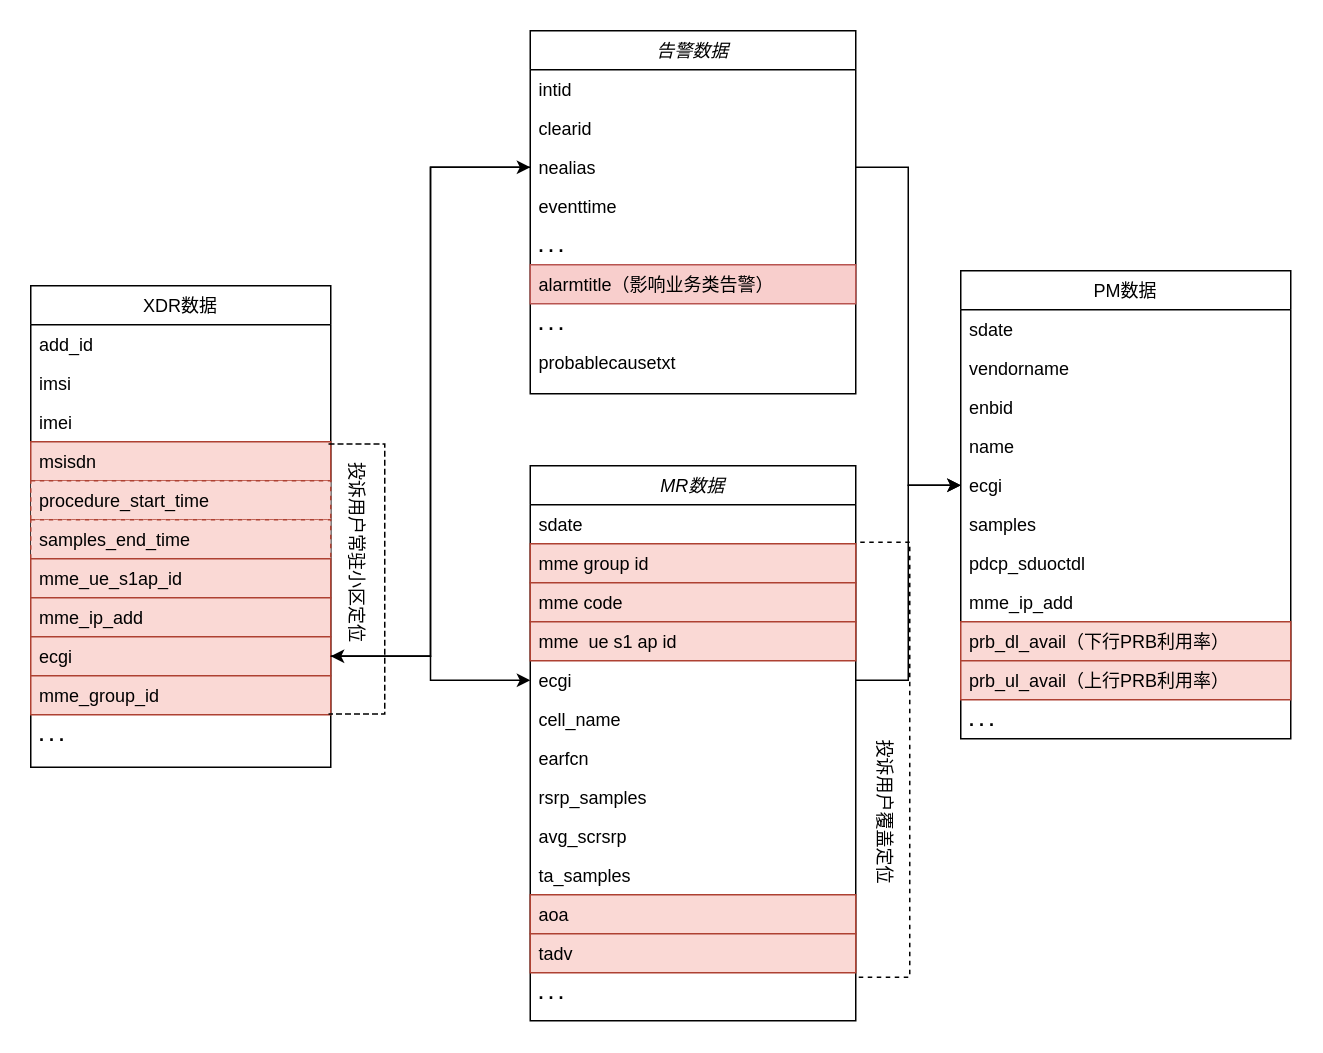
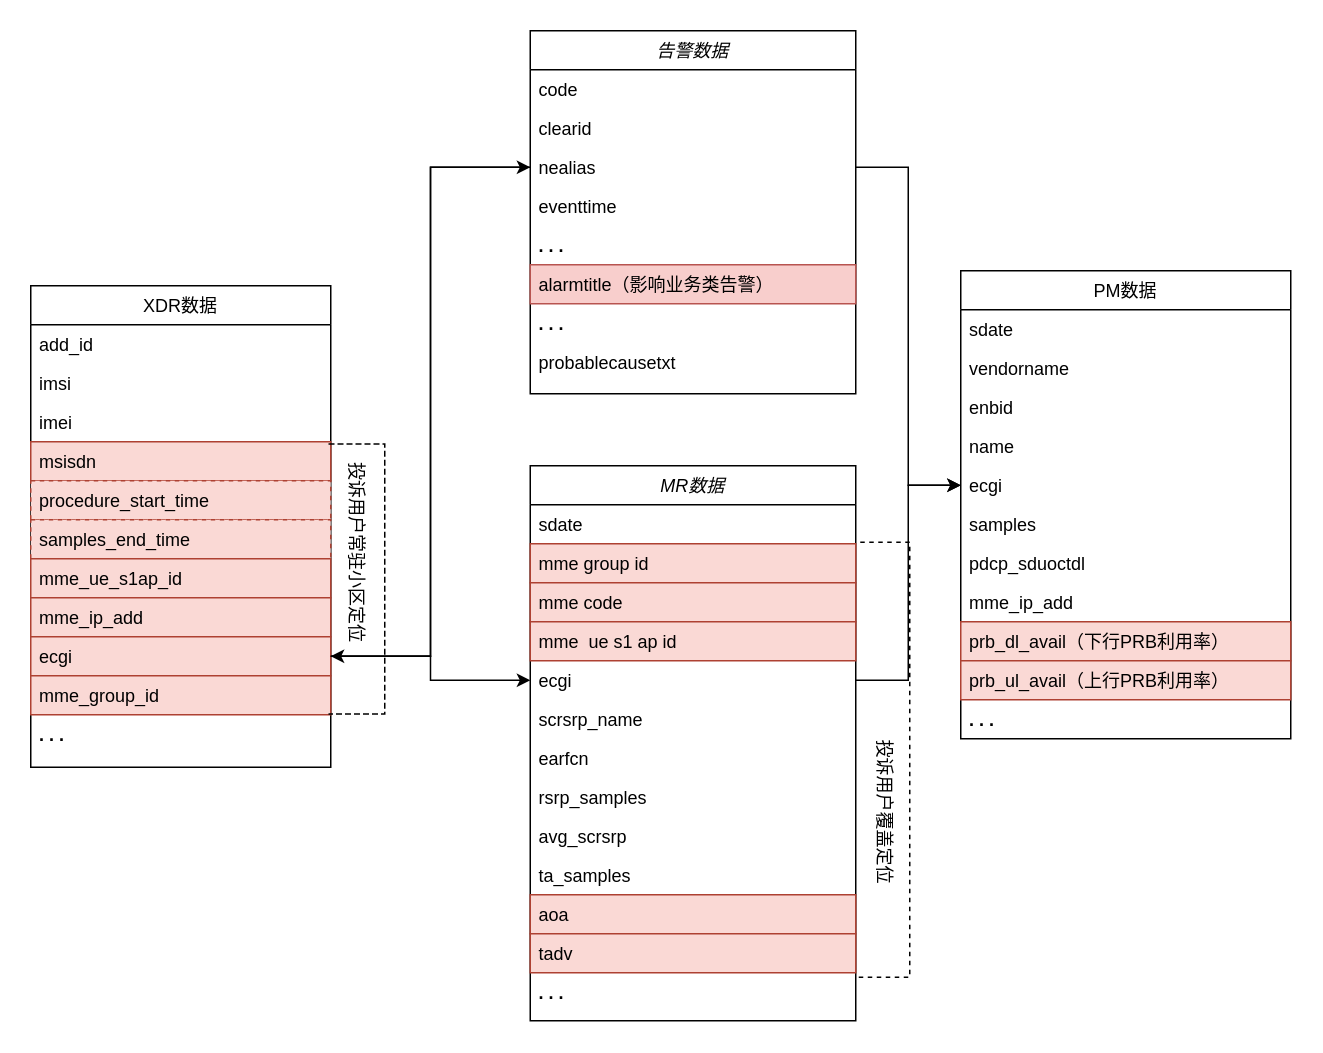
node "intid": label "intid" -> "code"
node "cell_name": label "cell_name" -> "scrsrp_name"
